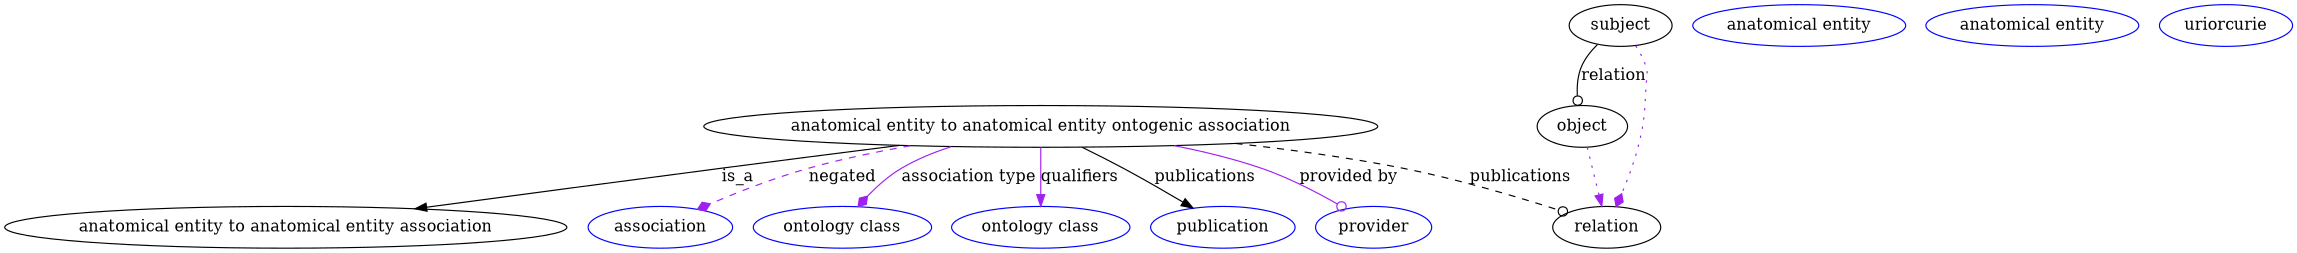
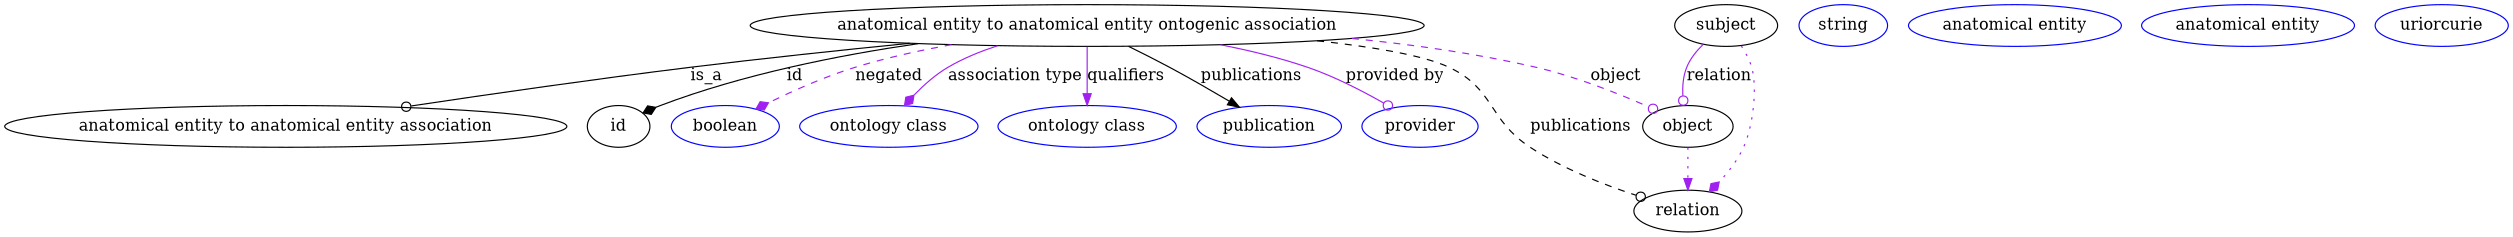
node "string": added
edge "anatomical entity to anatomical entity ontogenic association" -> "object": added, label "object"
edge "subject" -> "object": color black -> purple
node "id": added
edge "anatomical entity to anatomical entity ontogenic association" -> "anatomical entity to anatomical entity association": arrowhead normal -> odot
node "association": label "association" -> "boolean"
